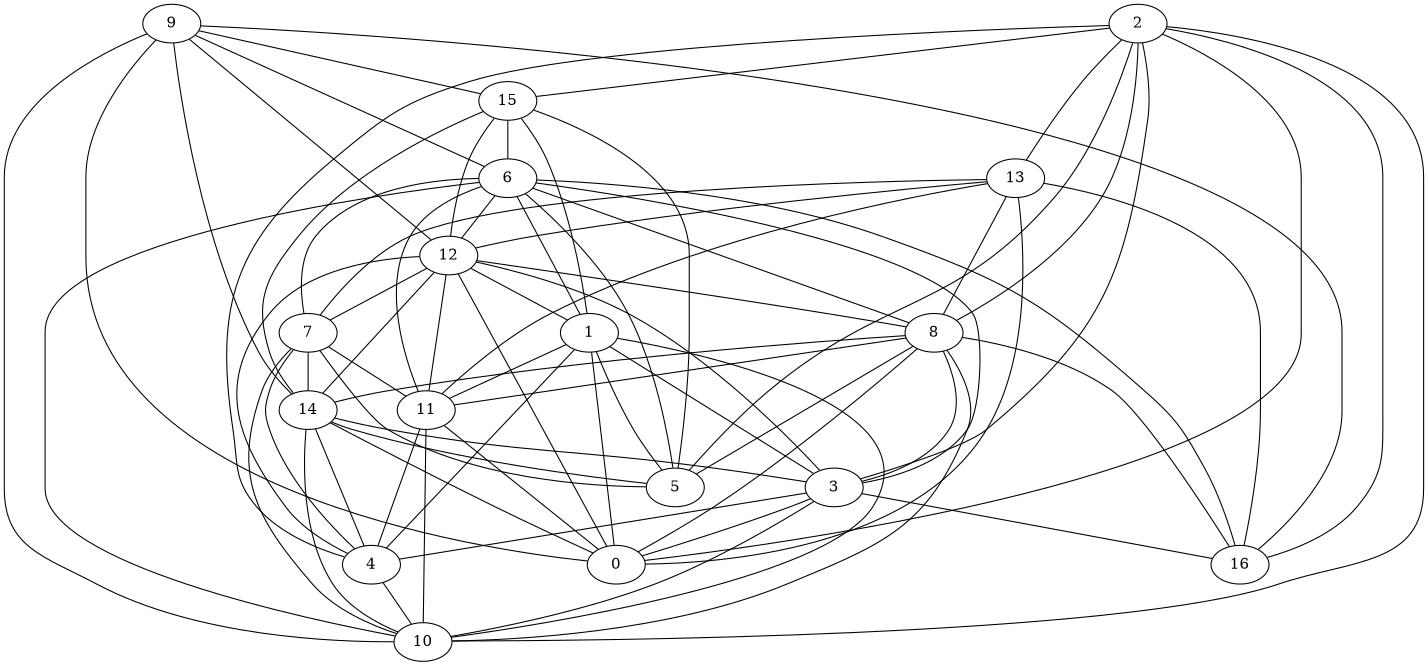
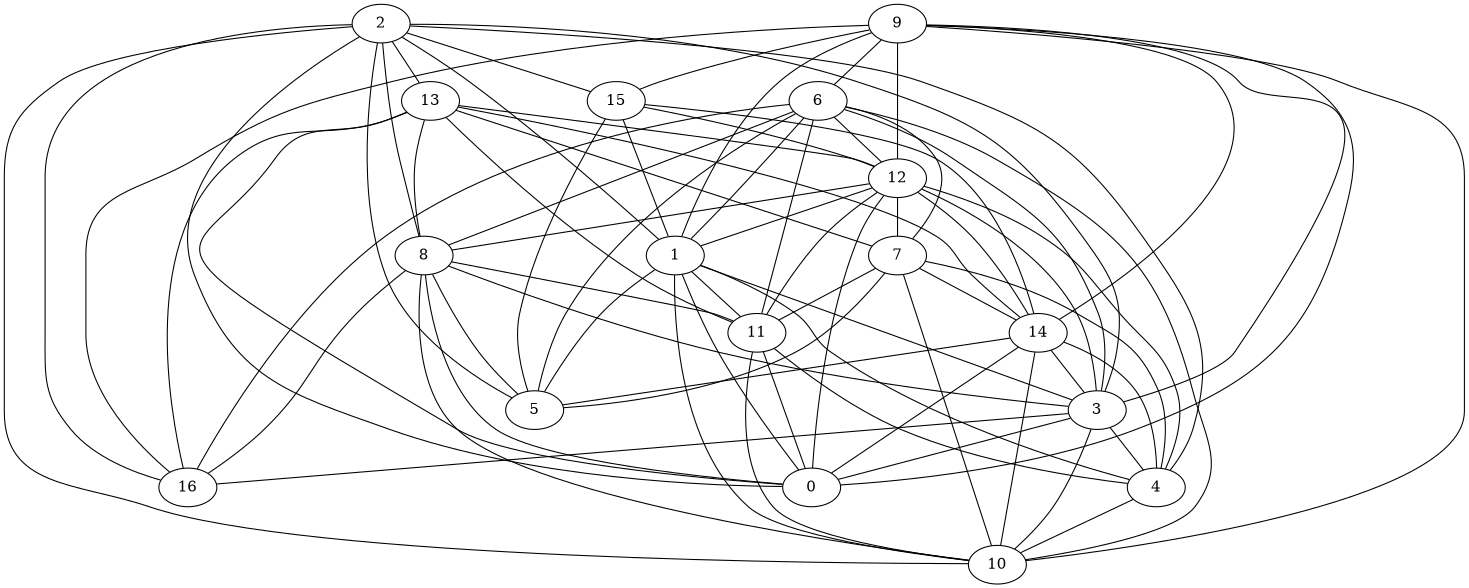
edge "9" -- "1": added
edge "9" -- "3": added
edge "15" -- "6": removed
edge "2" -- "1": added
edge "8" -- "14": now "13" -- "14"
